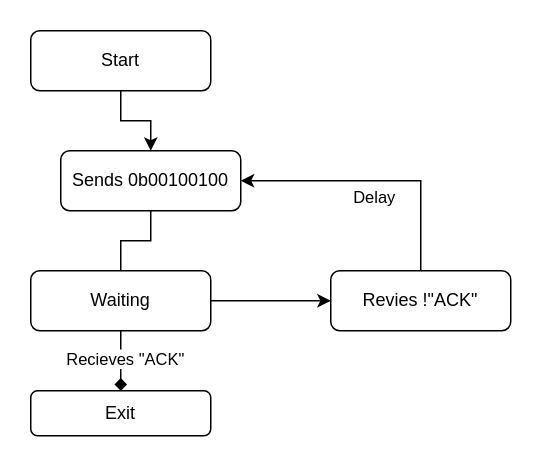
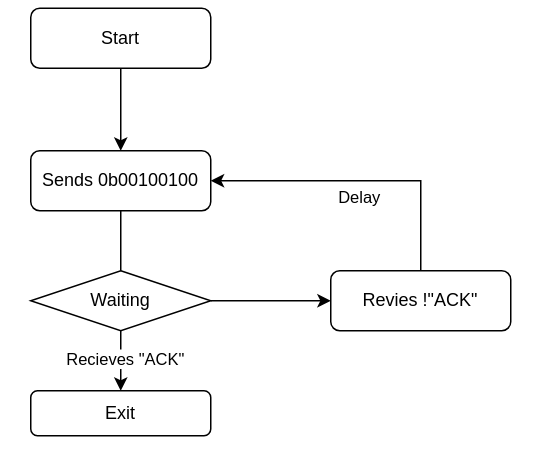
node "Start": moved (121, 61) -> (121, 38)
node "Sends 0b00100100": moved (151, 181) -> (121, 181)
node "Waiting": shape rounded rectangle -> diamond
edge "Waiting" -> "Exit": arrowhead diamond -> classic
